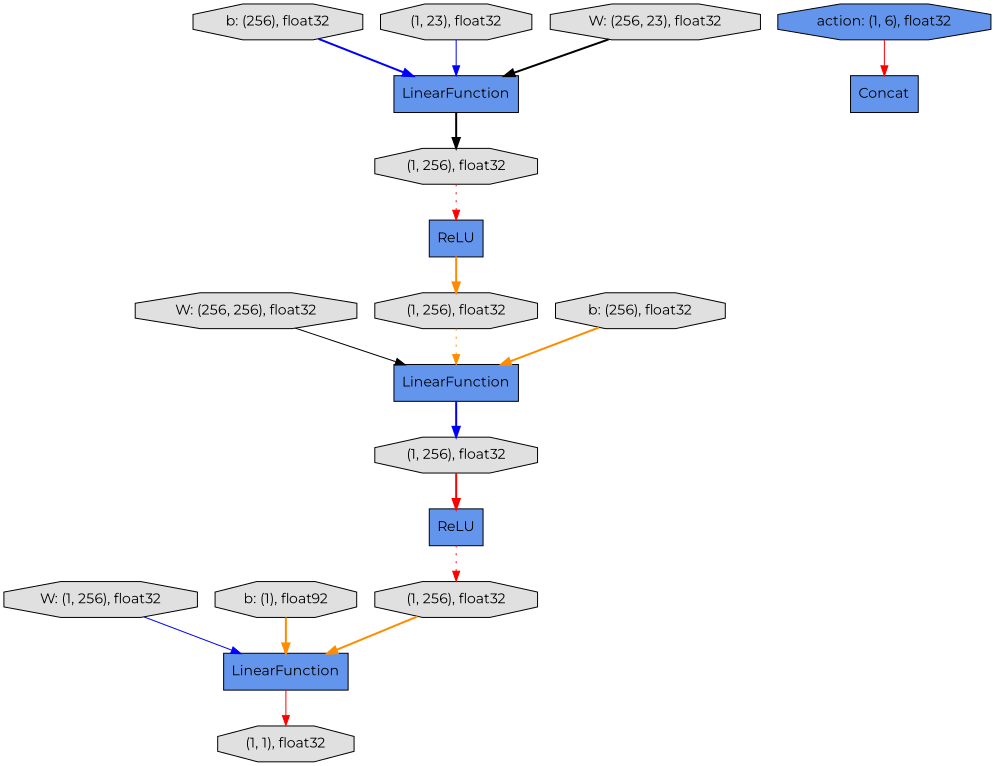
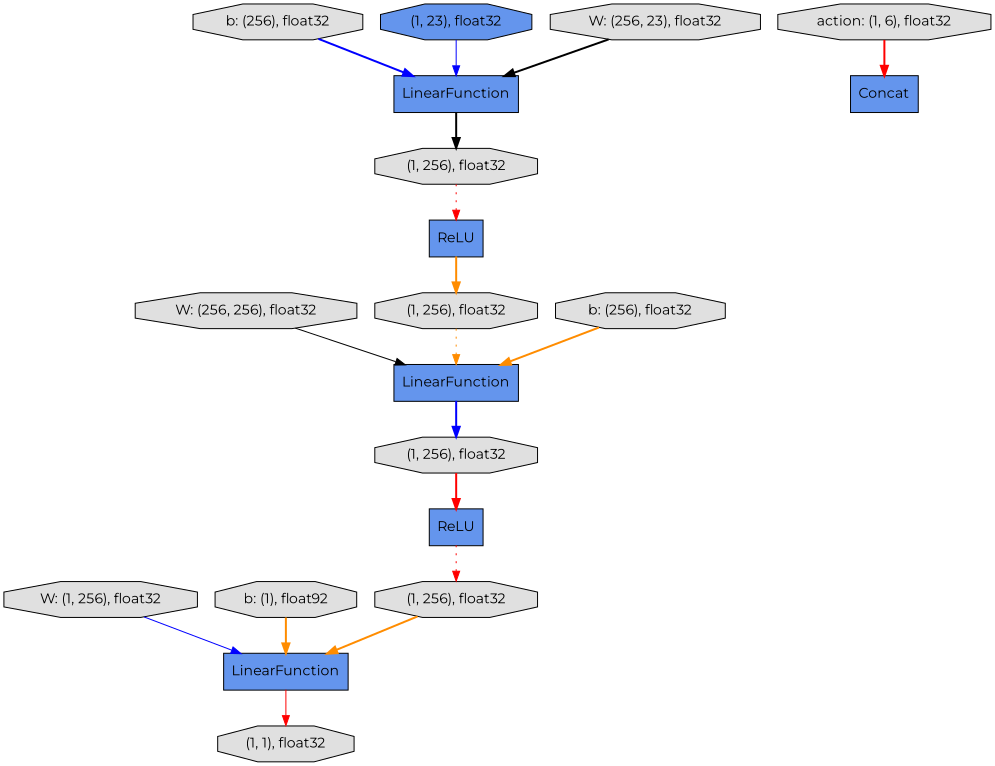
node "(1, 23), float32": fillcolor #e0e0e0 -> #6495ed
node "action: (1, 6), float32": fillcolor #6495ed -> #e0e0e0
edge "action: (1, 6), float32" -> "Concat": style solid -> bold
